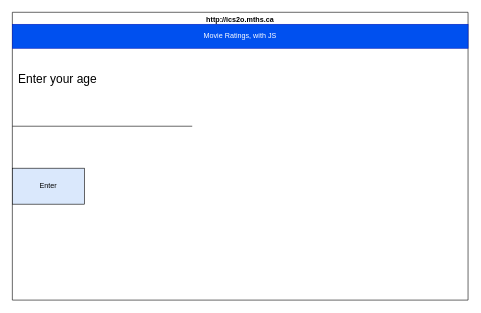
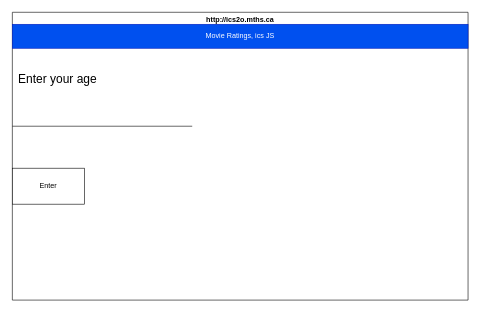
node "Movie Ratings, with JS": label "Movie Ratings, with JS" -> "Movie Ratings, ics JS"
node "Enter": fillcolor #dae8fc -> #ffffff
